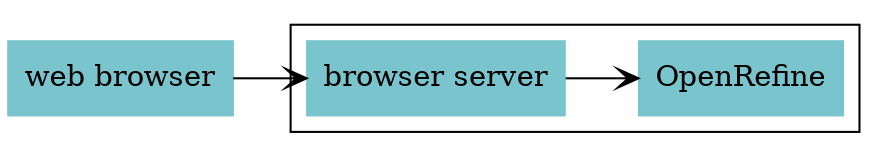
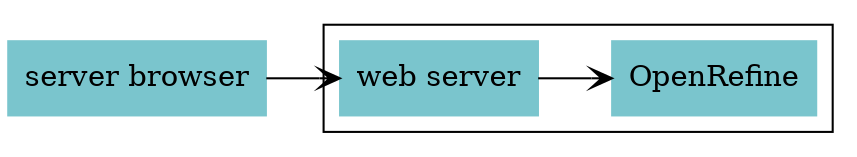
node "web browser": label "web browser" -> "server browser"
node "browser server": label "browser server" -> "web server"
